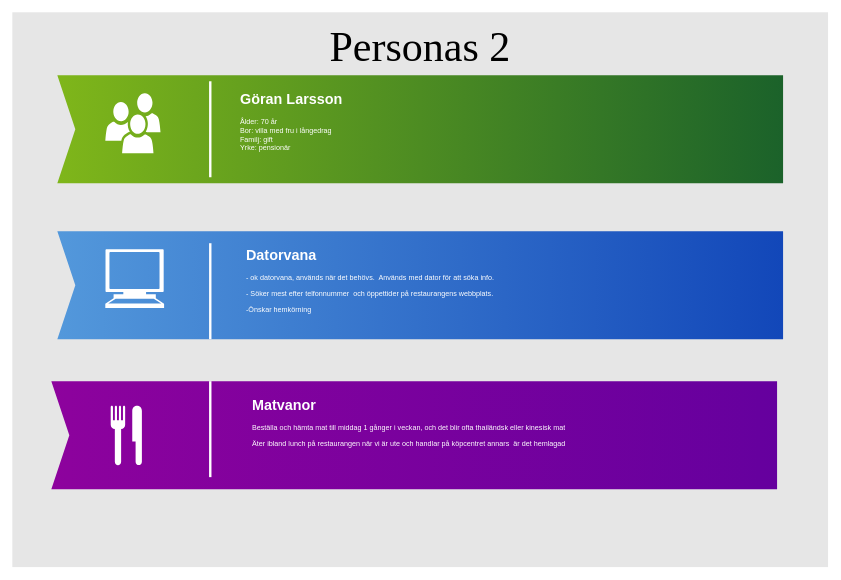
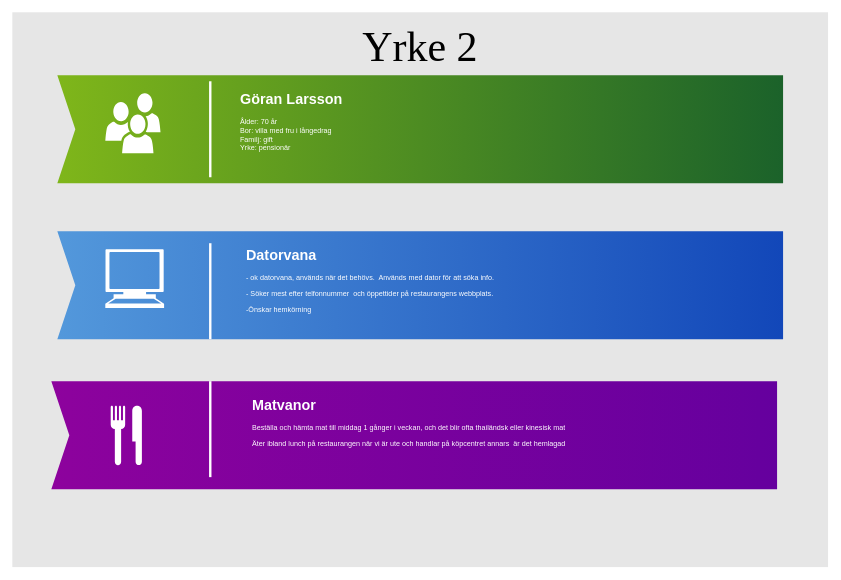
node "Personas 2": label "Personas 2" -> "Yrke 2"
